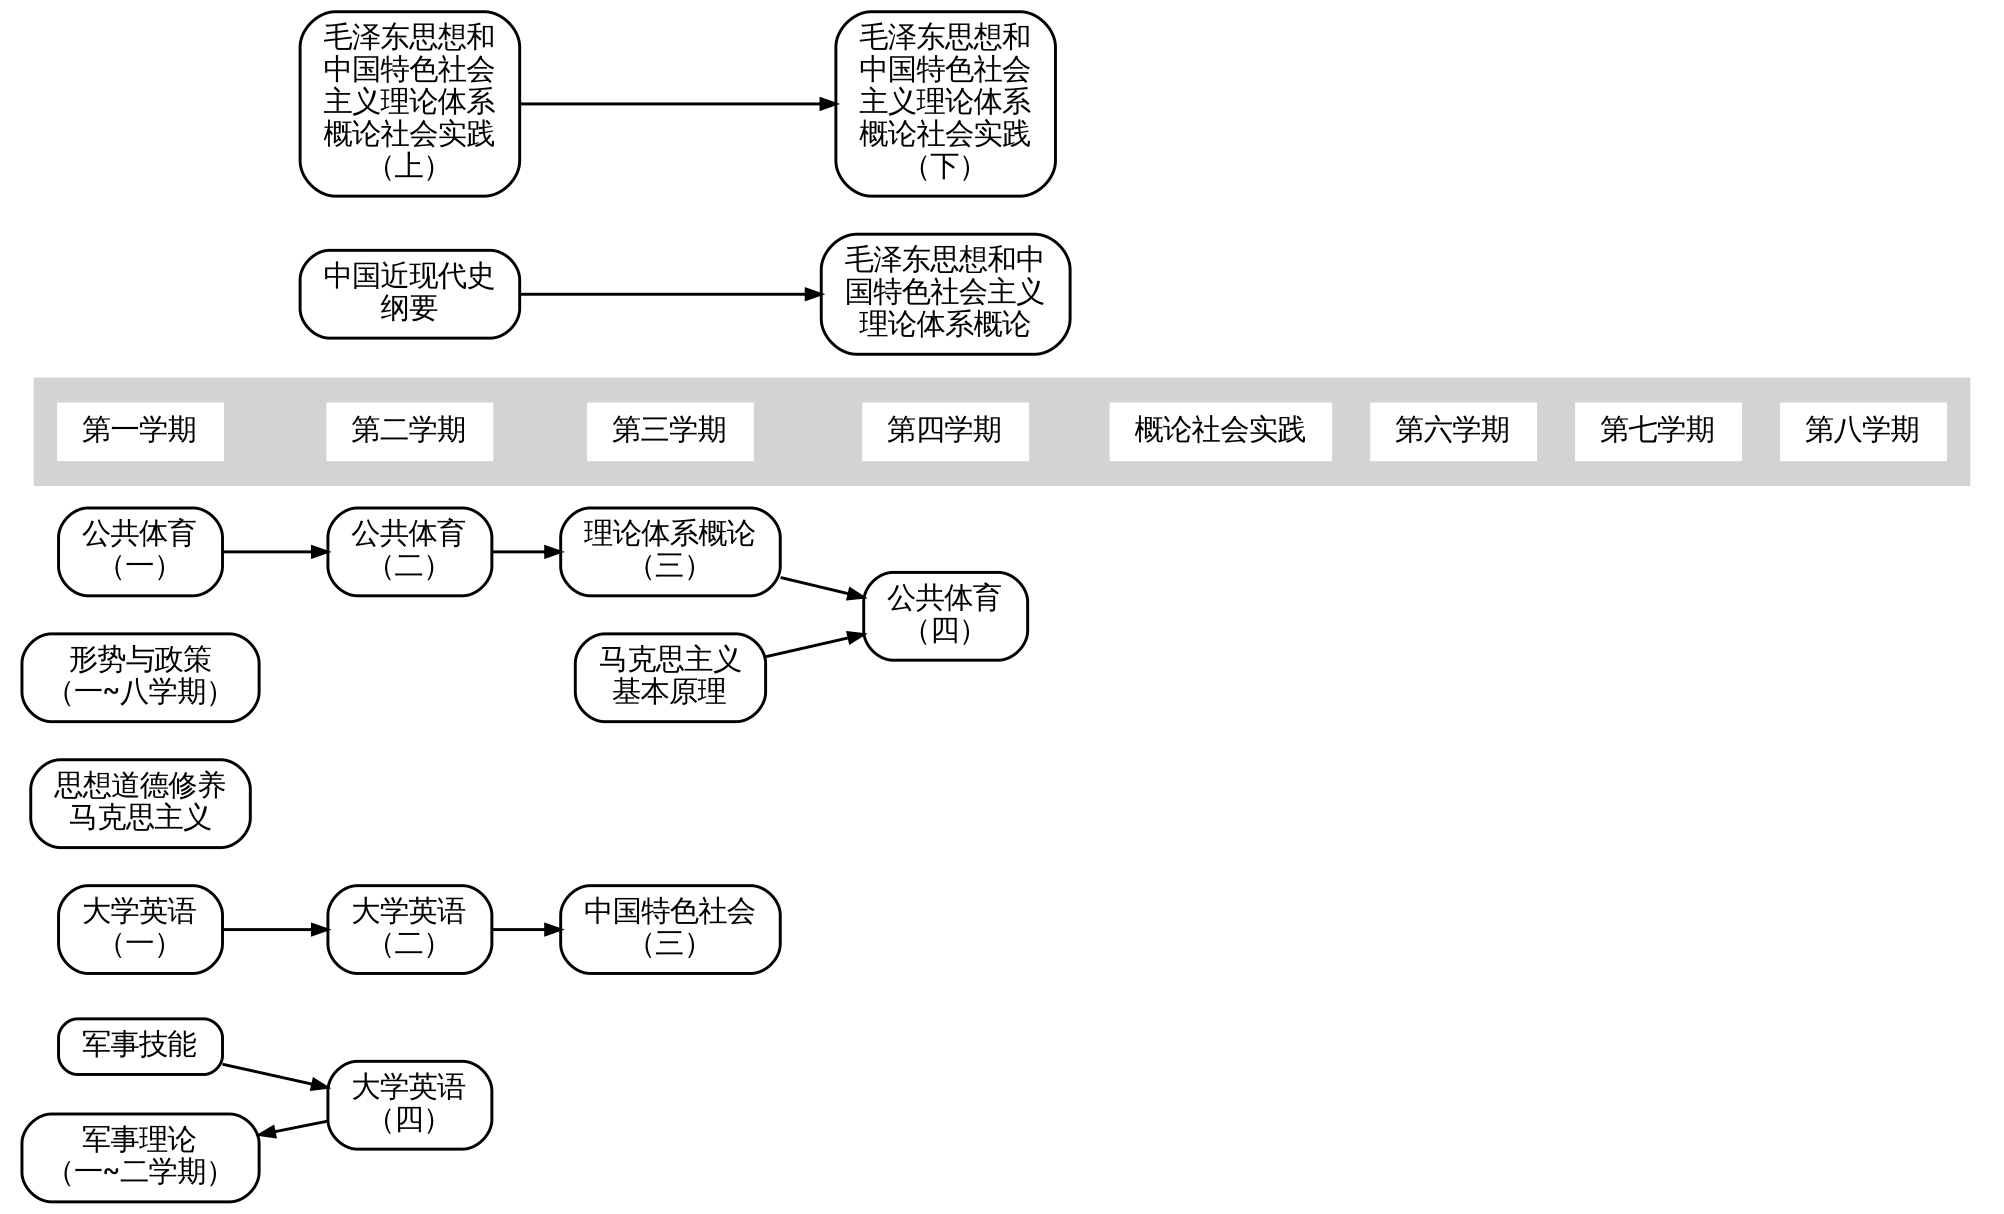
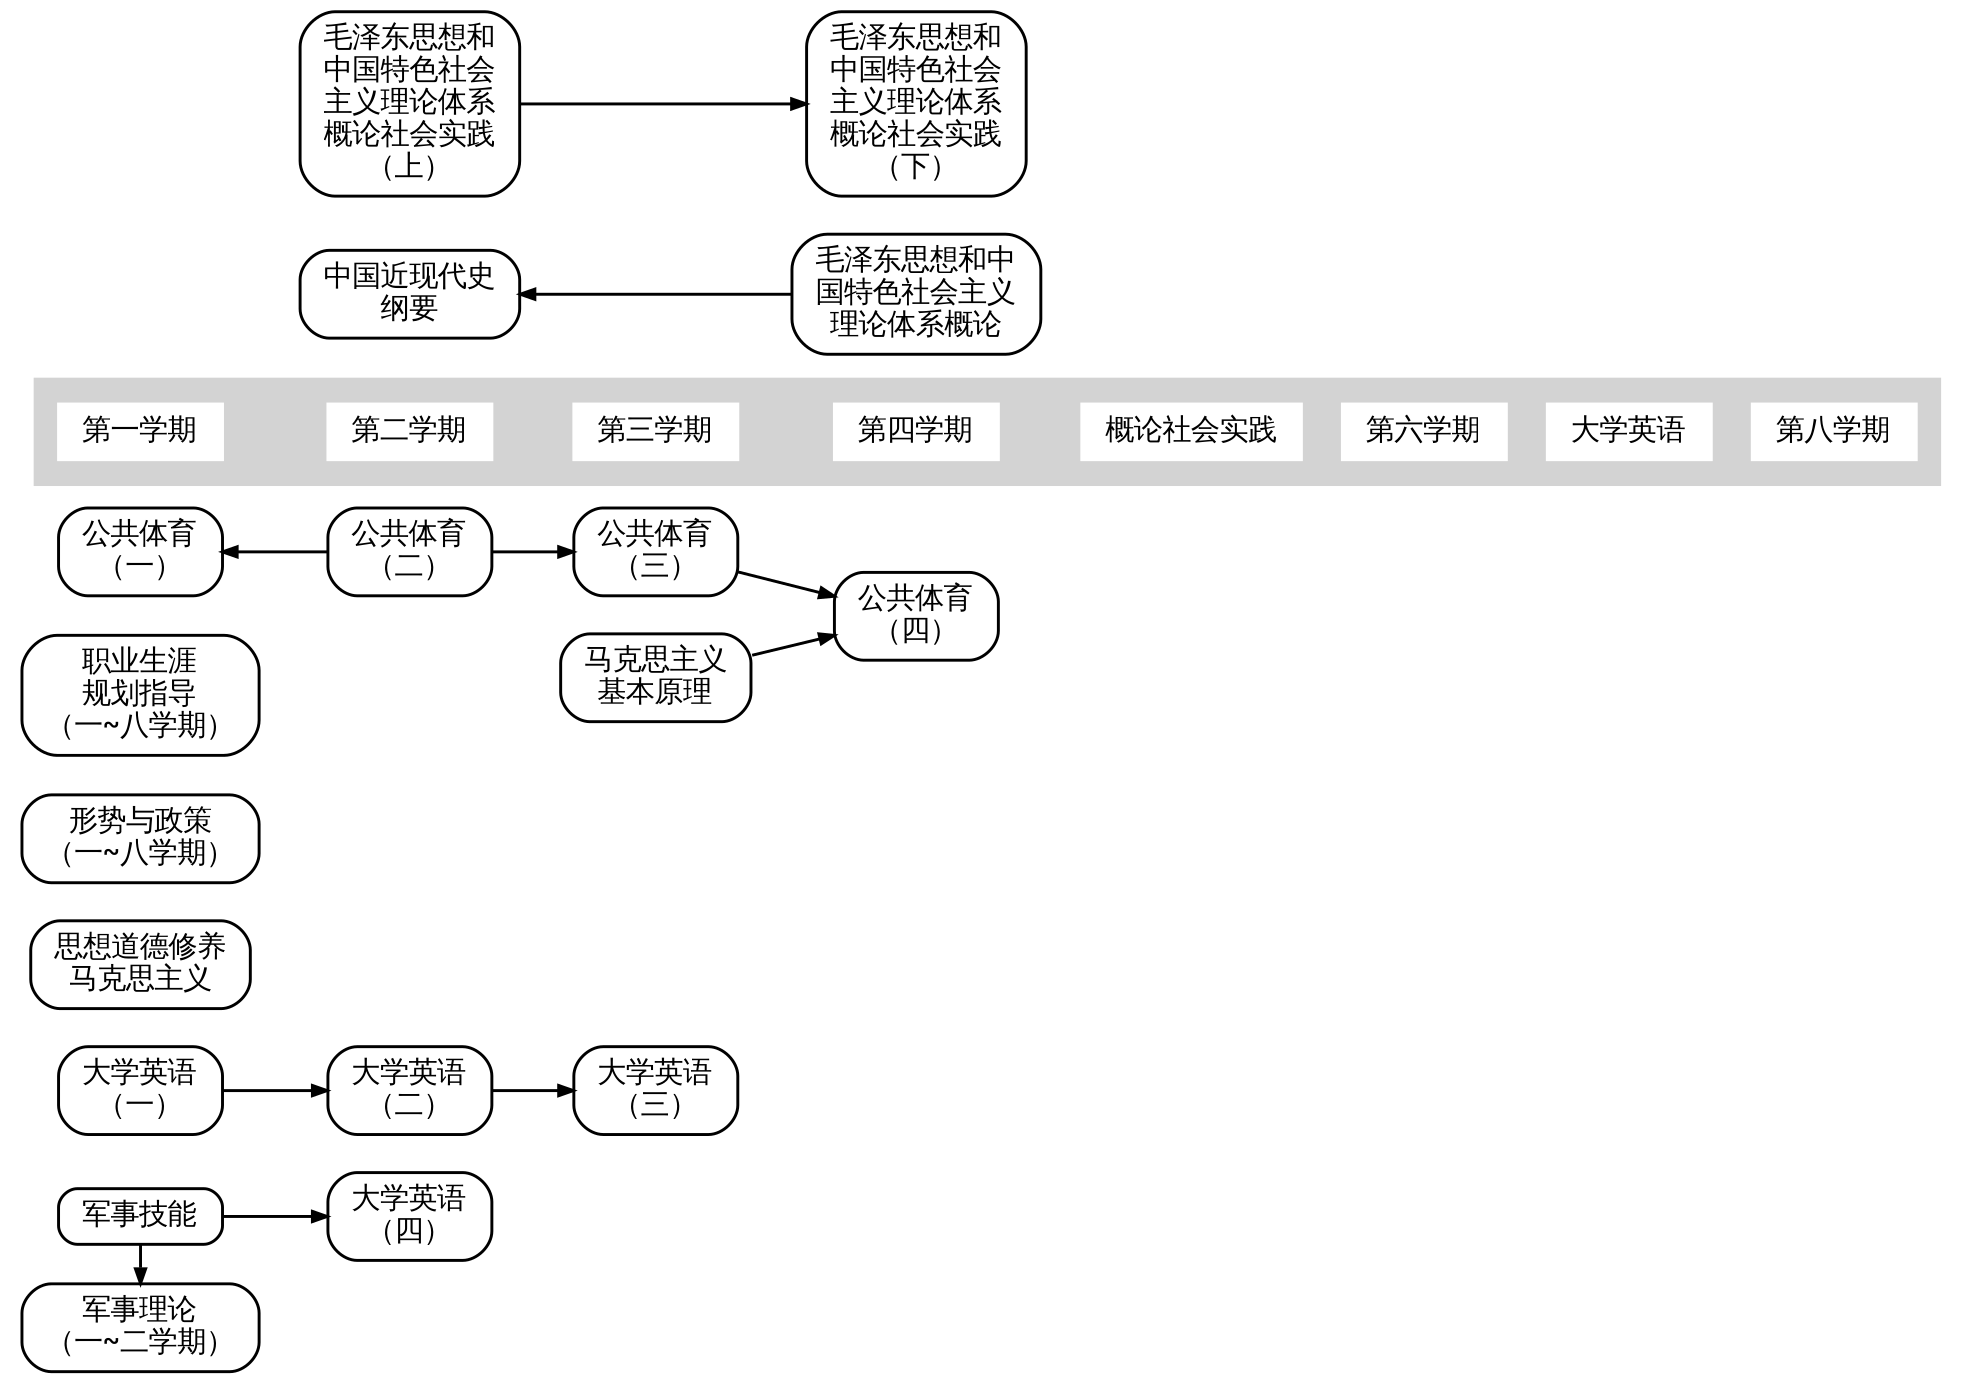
edge "中国近现代史 纲要" -> "毛泽东思想和中 国特色社会主义 理论体系概论": reversed
node "第七学期": label "第七学期" -> "大学英语"
edge "公共体育 （一）" -> "公共体育 （二）": reversed
node "理论体系概论 （三）": label "理论体系概论 （三）" -> "公共体育 （三）"
node "职业生涯 规划指导 （一~八学期）": added
node "中国特色社会 （三）": label "中国特色社会 （三）" -> "大学英语 （三）"
edge "大学英语 （四）" -> "军事理论 （一~二学期）": now "军事技能" -> "军事理论 （一~二学期）"
